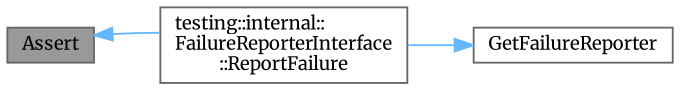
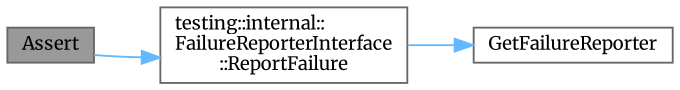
edge "testing::internal:: FailureReporterInterface ::ReportFailure" -> "Assert": reversed
